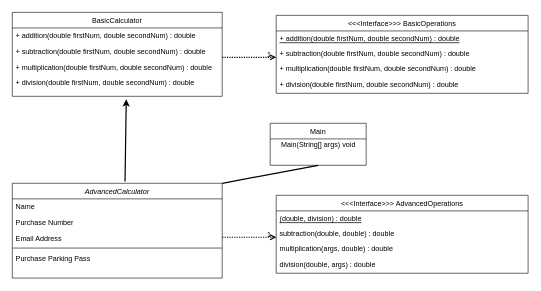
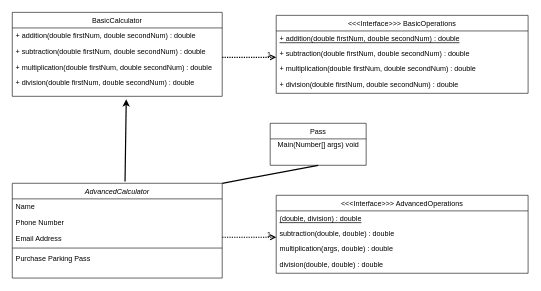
node "Main": label "Main" -> "Pass"
node "Main(String[] args) void": label "Main(String[] args) void" -> "Main(Number[] args) void"
node "Purchase Number": label "Purchase Number" -> "Phone Number"
node "division(double, args) : double": label "division(double, args) : double" -> "division(double, double) : double"
